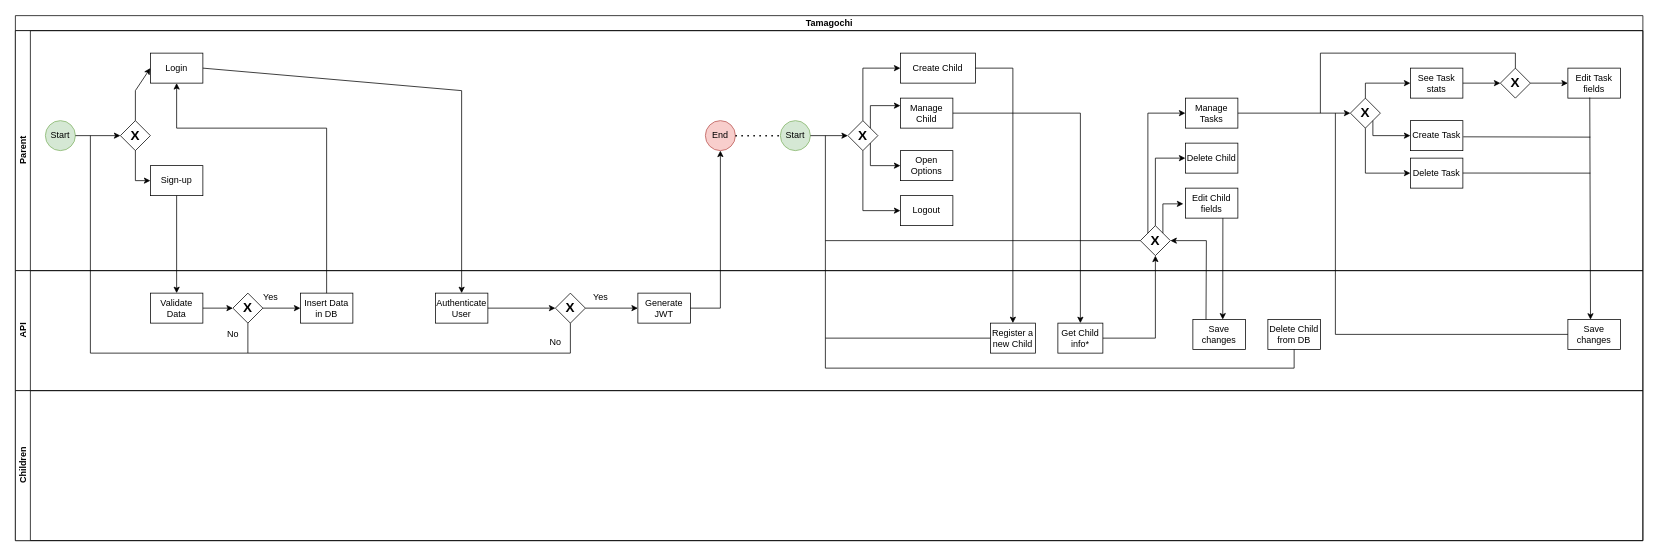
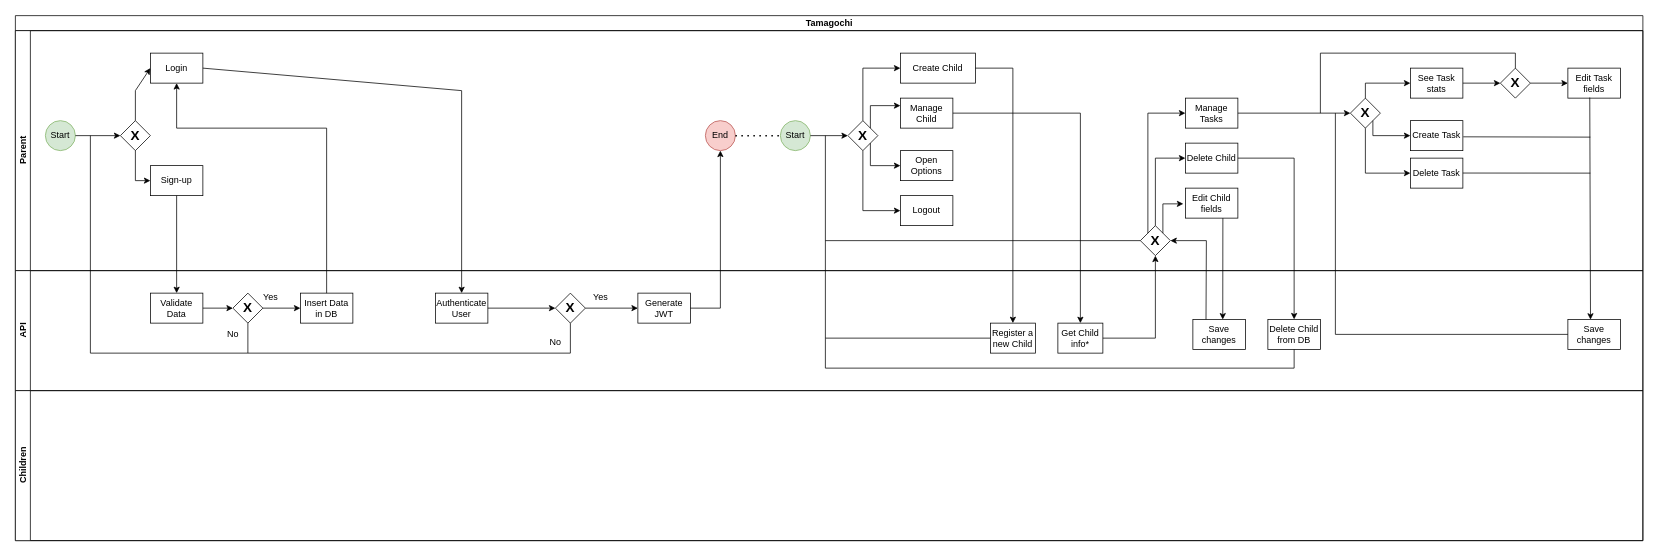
edge "Delete Child" -> "Delete Child from DB": added
